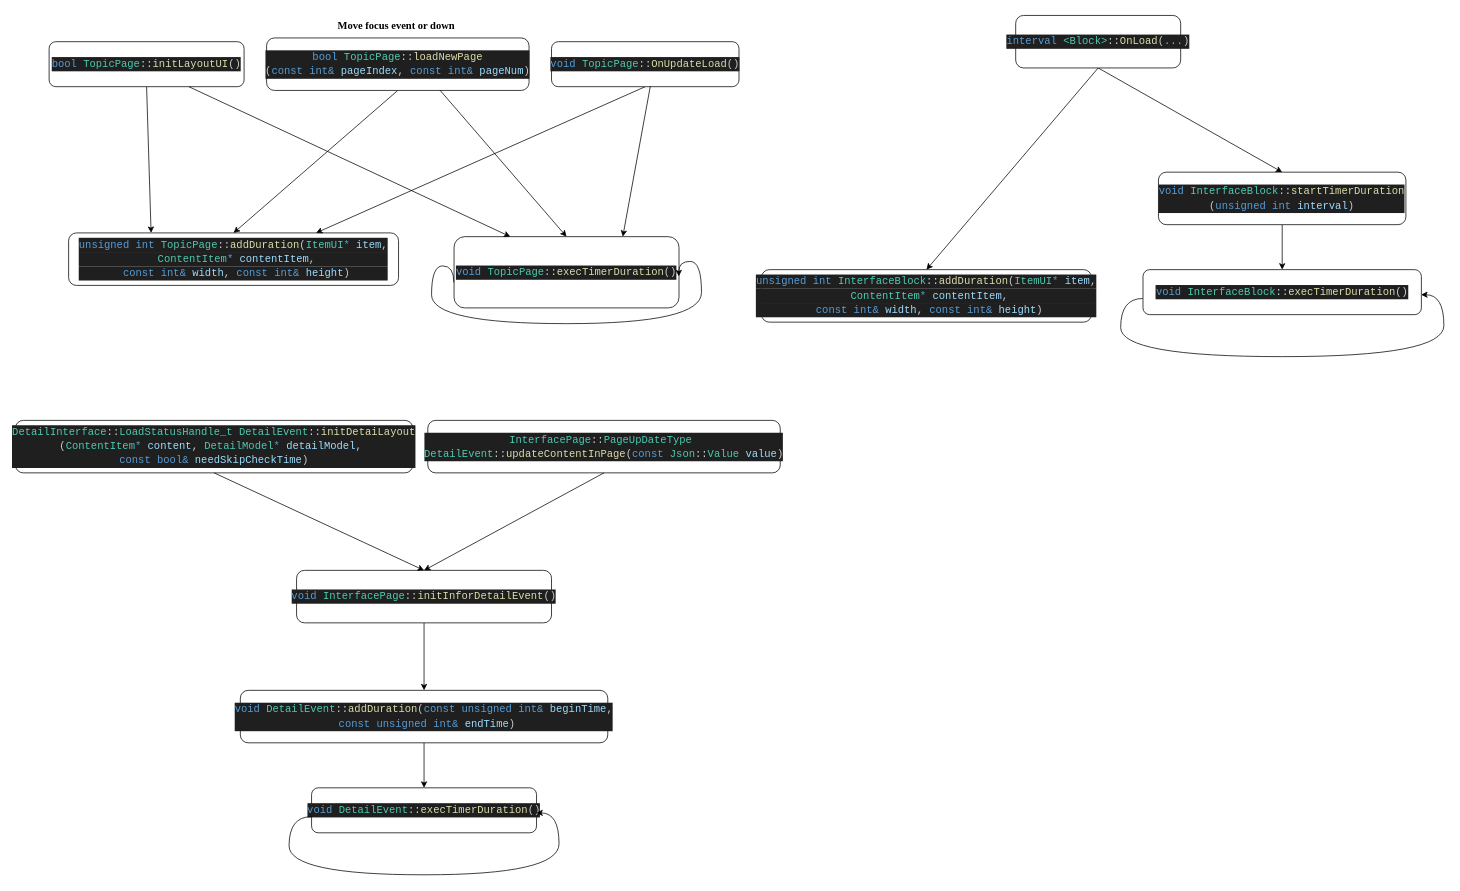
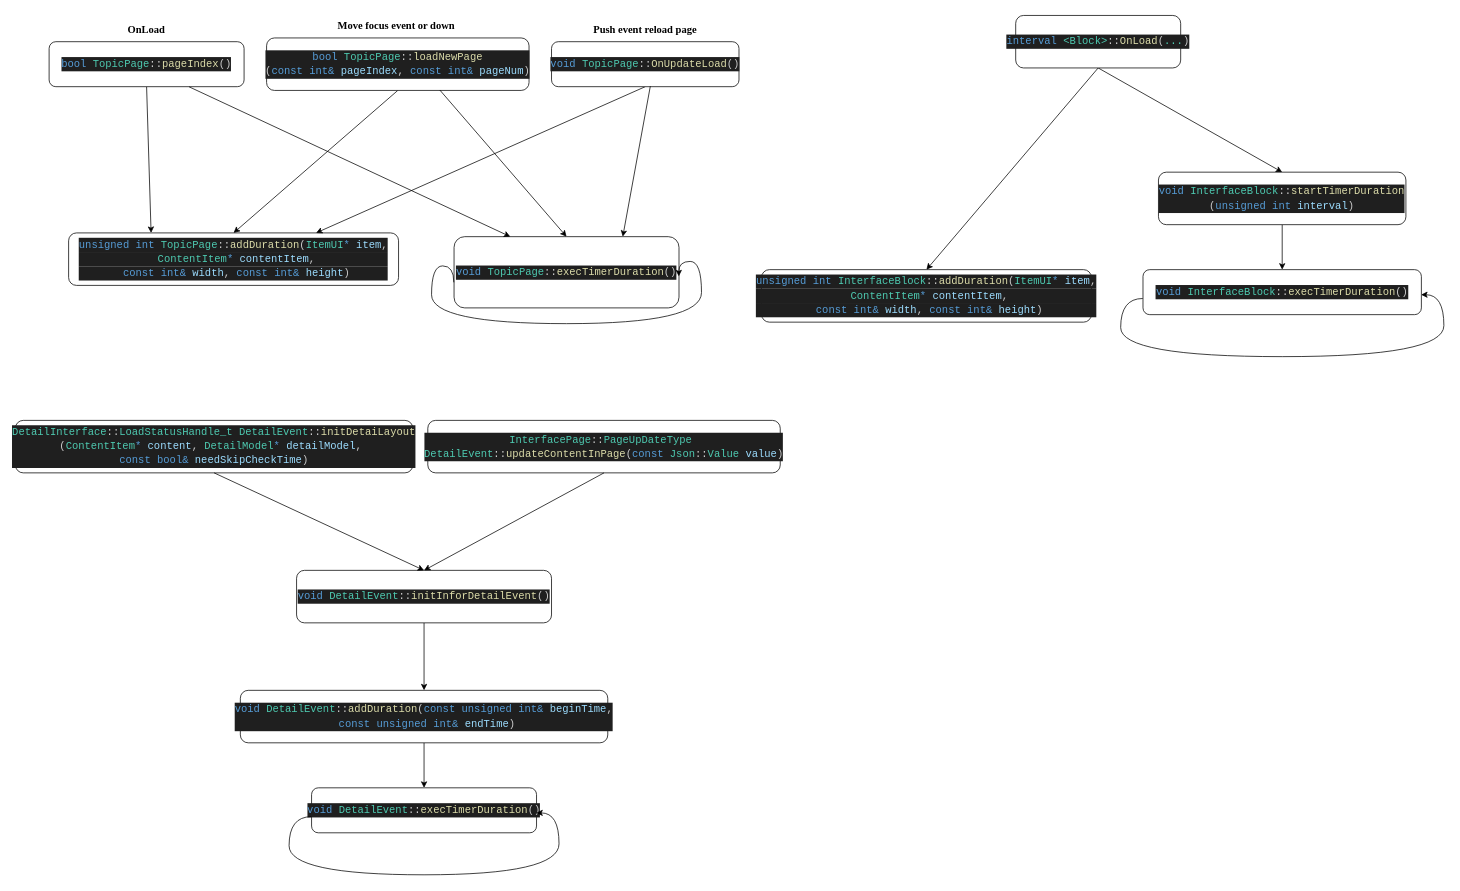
node "OnLoad": added
node "Push event reload page": added
node "bool TopicPage::initLayoutUI()": label "bool TopicPage::initLayoutUI()" -> "bool TopicPage::pageIndex()"
node "void InterfacePage::initInforDetailEvent()": label "void InterfacePage::initInforDetailEvent()" -> "void DetailEvent::initInforDetailEvent()"
